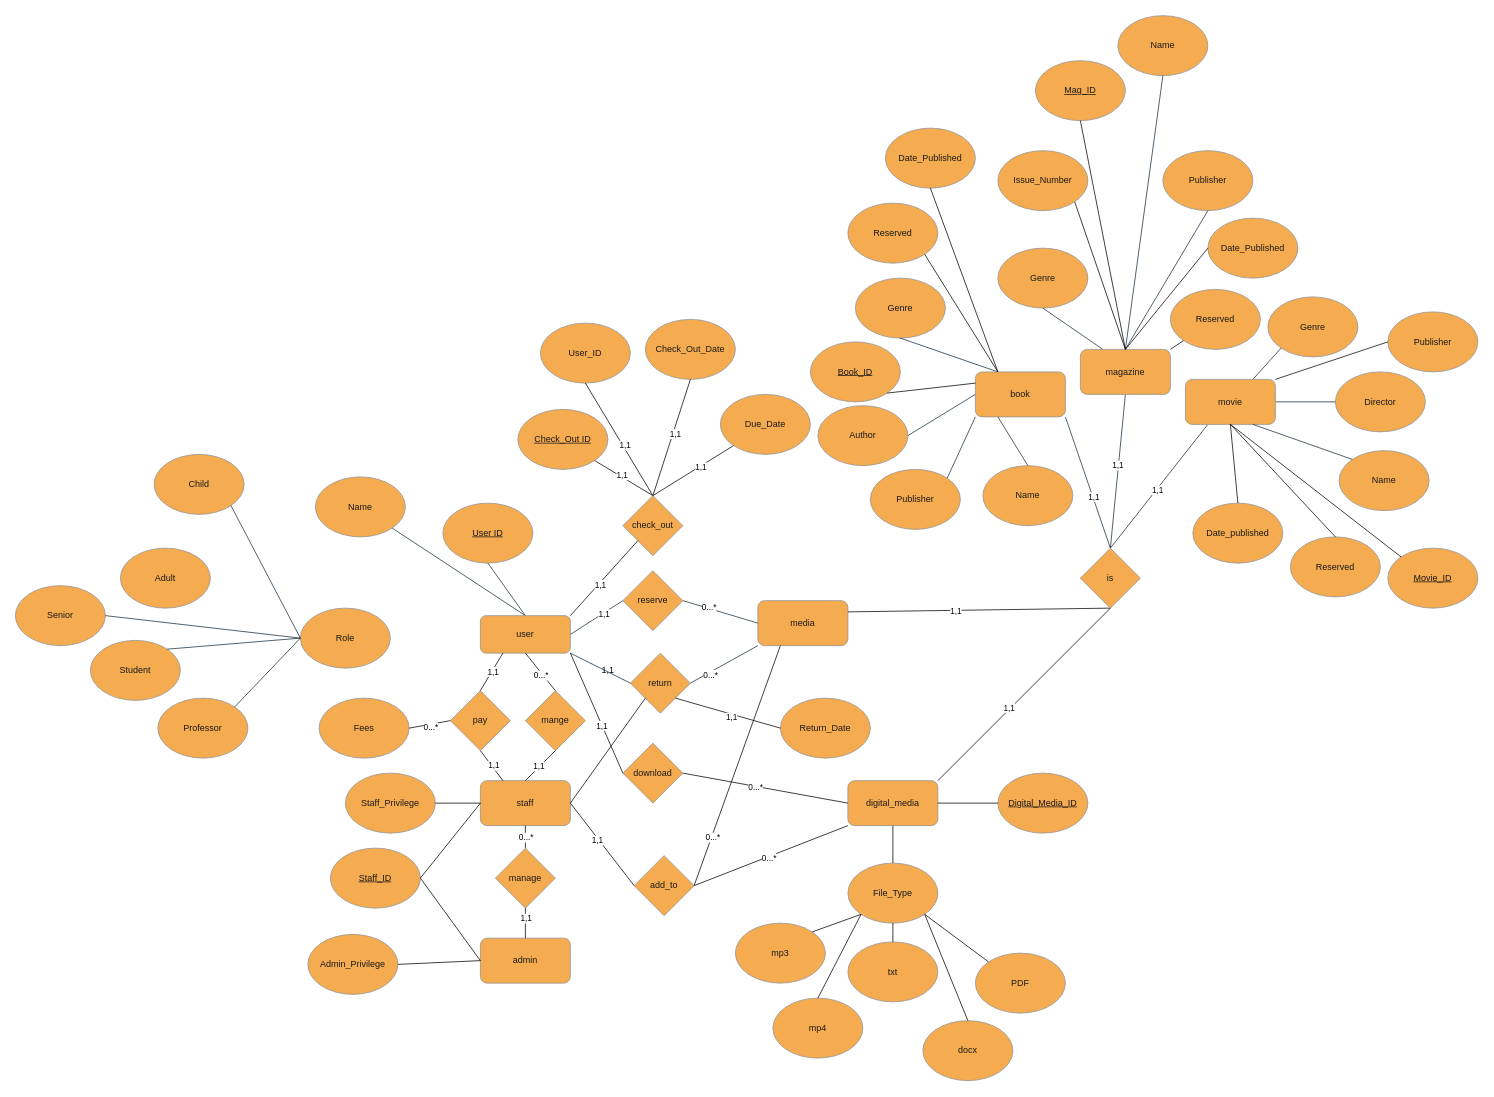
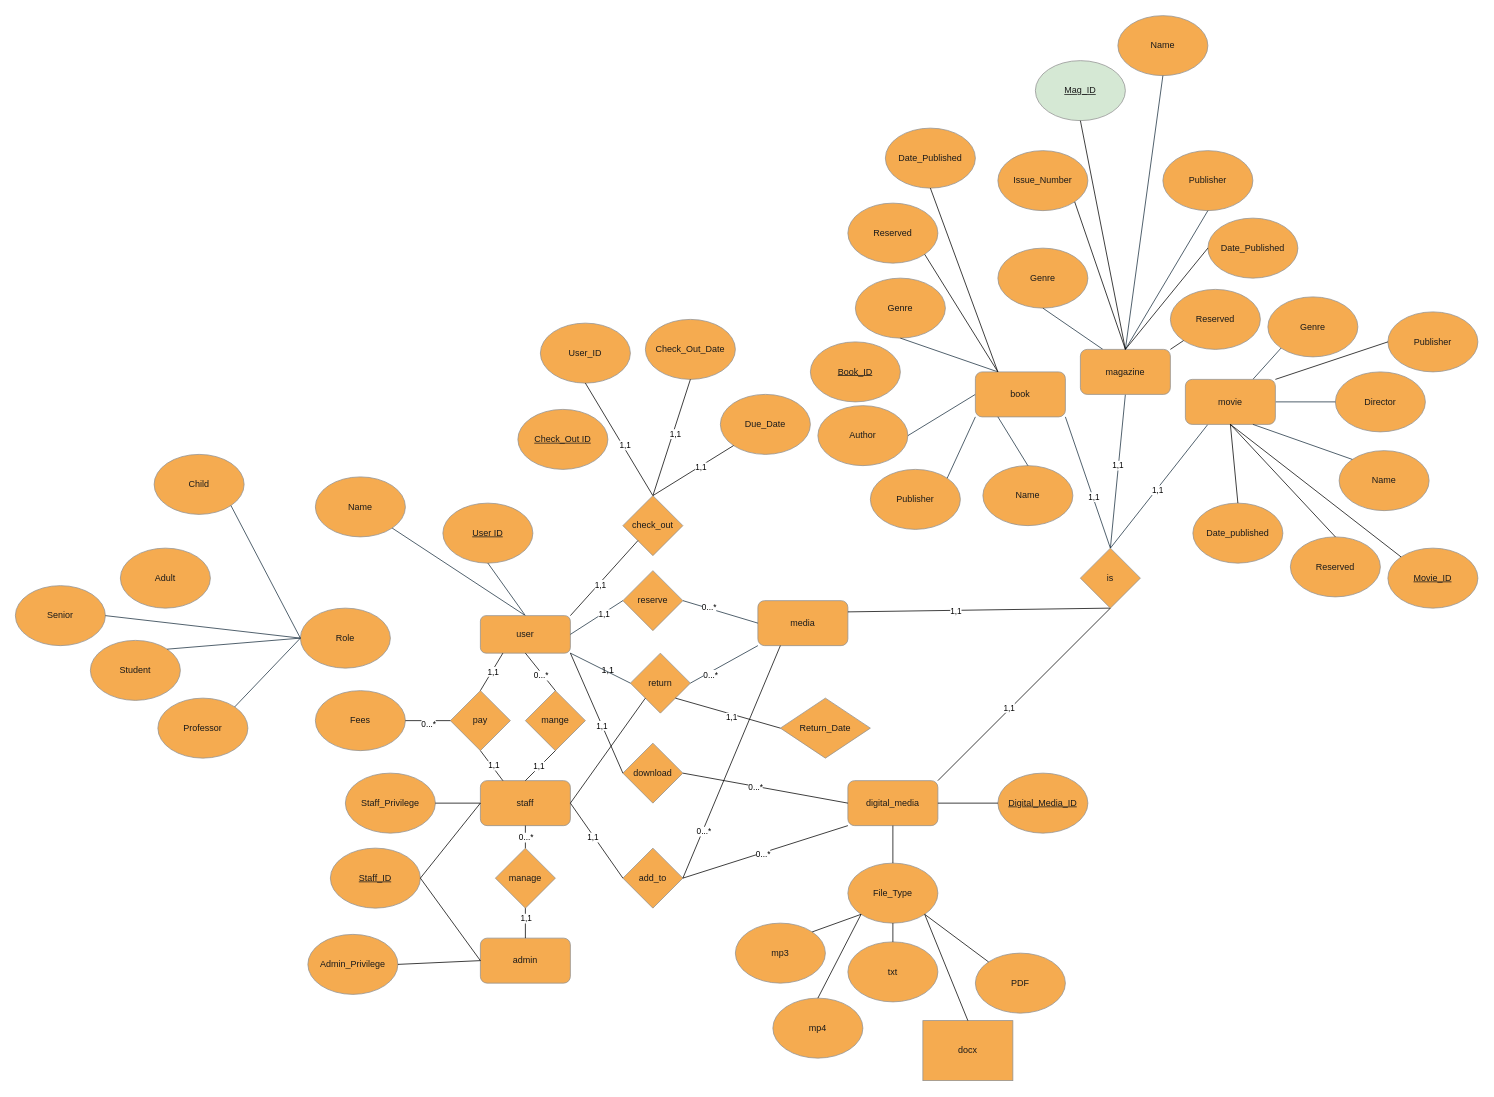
node "Mag_ID": fillcolor #f5ab50 -> #d5e8d4
edge "Book_ID" -- "book": removed
edge "Check_Out ID" -- "check_out": removed, label "1,1"
node "Fees": moved (364, 728) -> (360, 720)
node "Return_Date": shape ellipse -> diamond
node "add_to": moved (664, 885) -> (653, 878)
node "docx": shape ellipse -> rectangle
